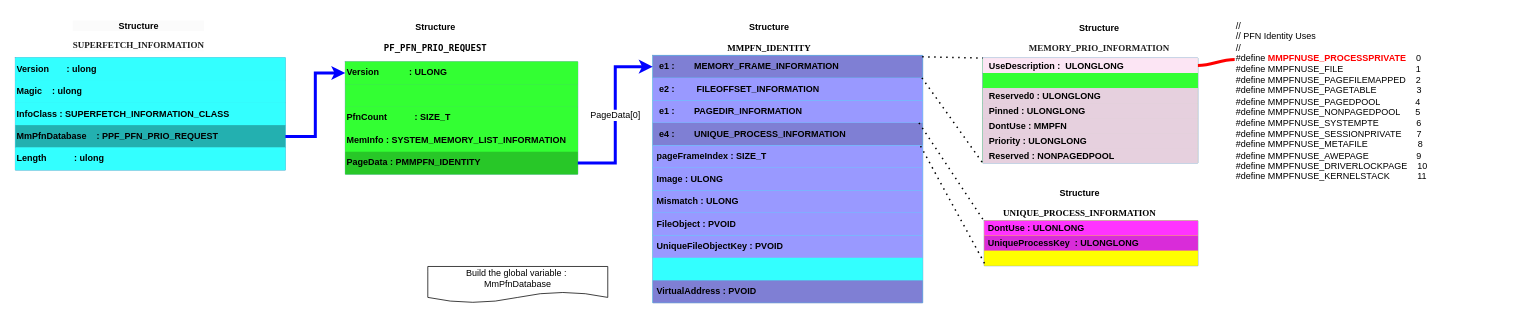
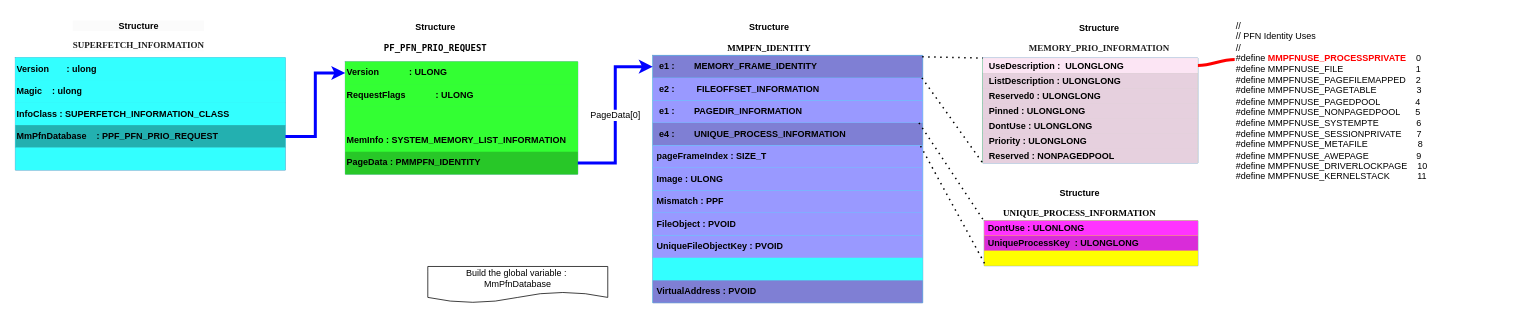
node "e1 : MEMORY_FRAME_INFORMATION": label "e1 : MEMORY_FRAME_INFORMATION" -> "e1 : MEMORY_FRAME_IDENTITY"
node "ListDescription : ULONGLONG": added
node "RequestFlags : ULONG": added
node "PfnCount : SIZE_T": removed
node "DontUse : MMPFN": label "DontUse : MMPFN" -> "DontUse : ULONGLONG"
node "Length : ulong": removed
node "Mismatch : ULONG": label "Mismatch : ULONG" -> "Mismatch : PPF"
